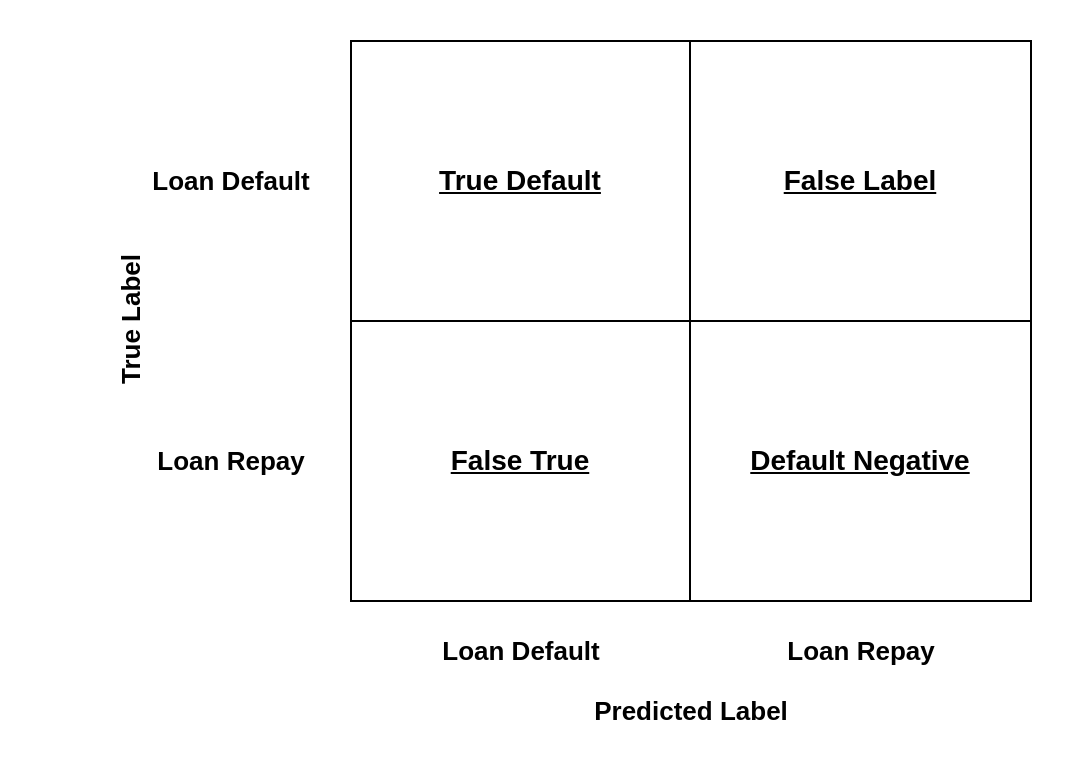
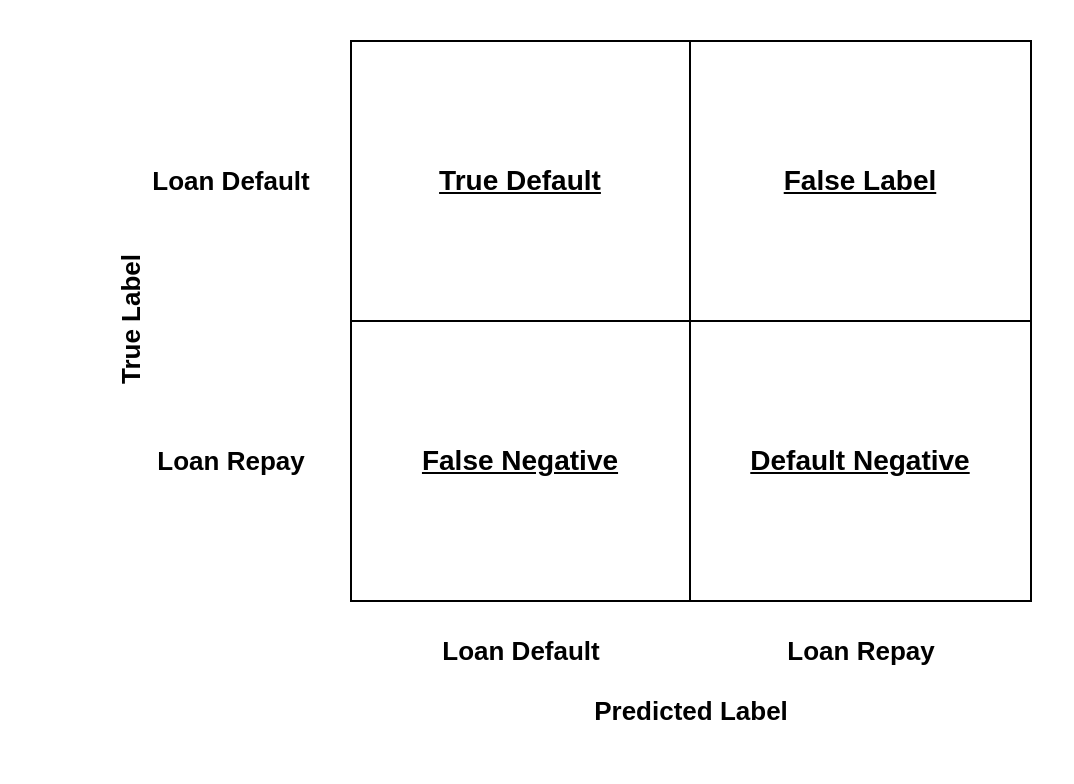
node "False True": label "False True" -> "False Negative"
